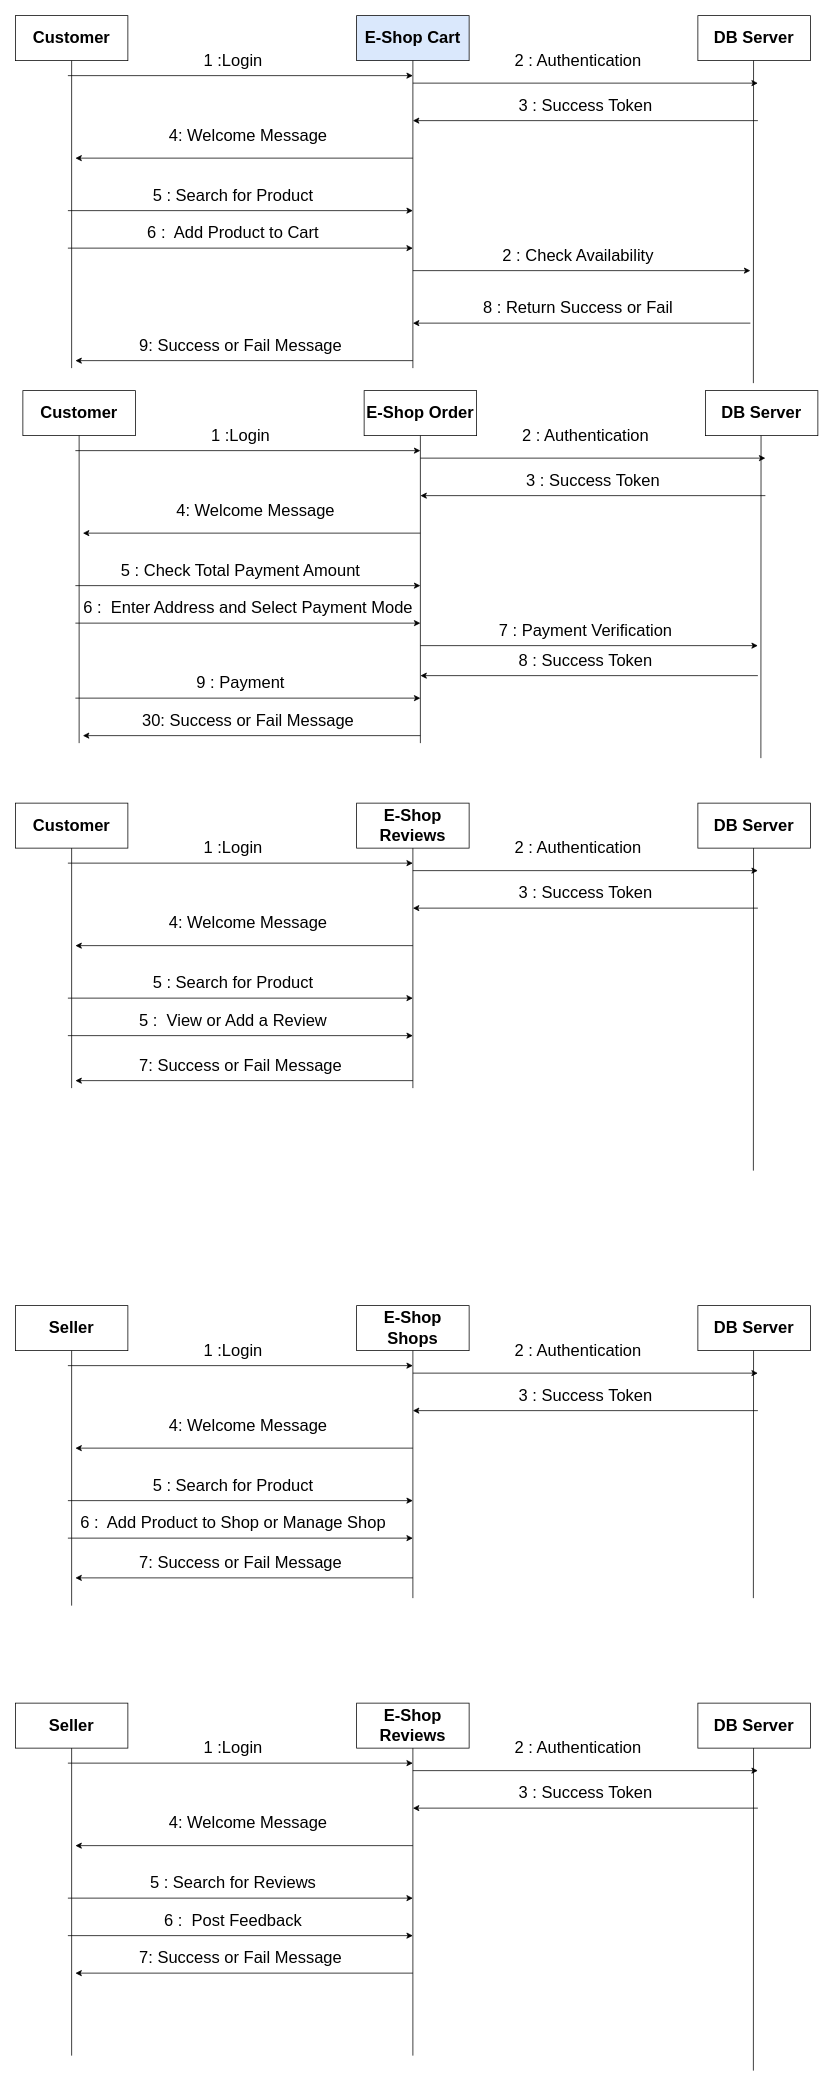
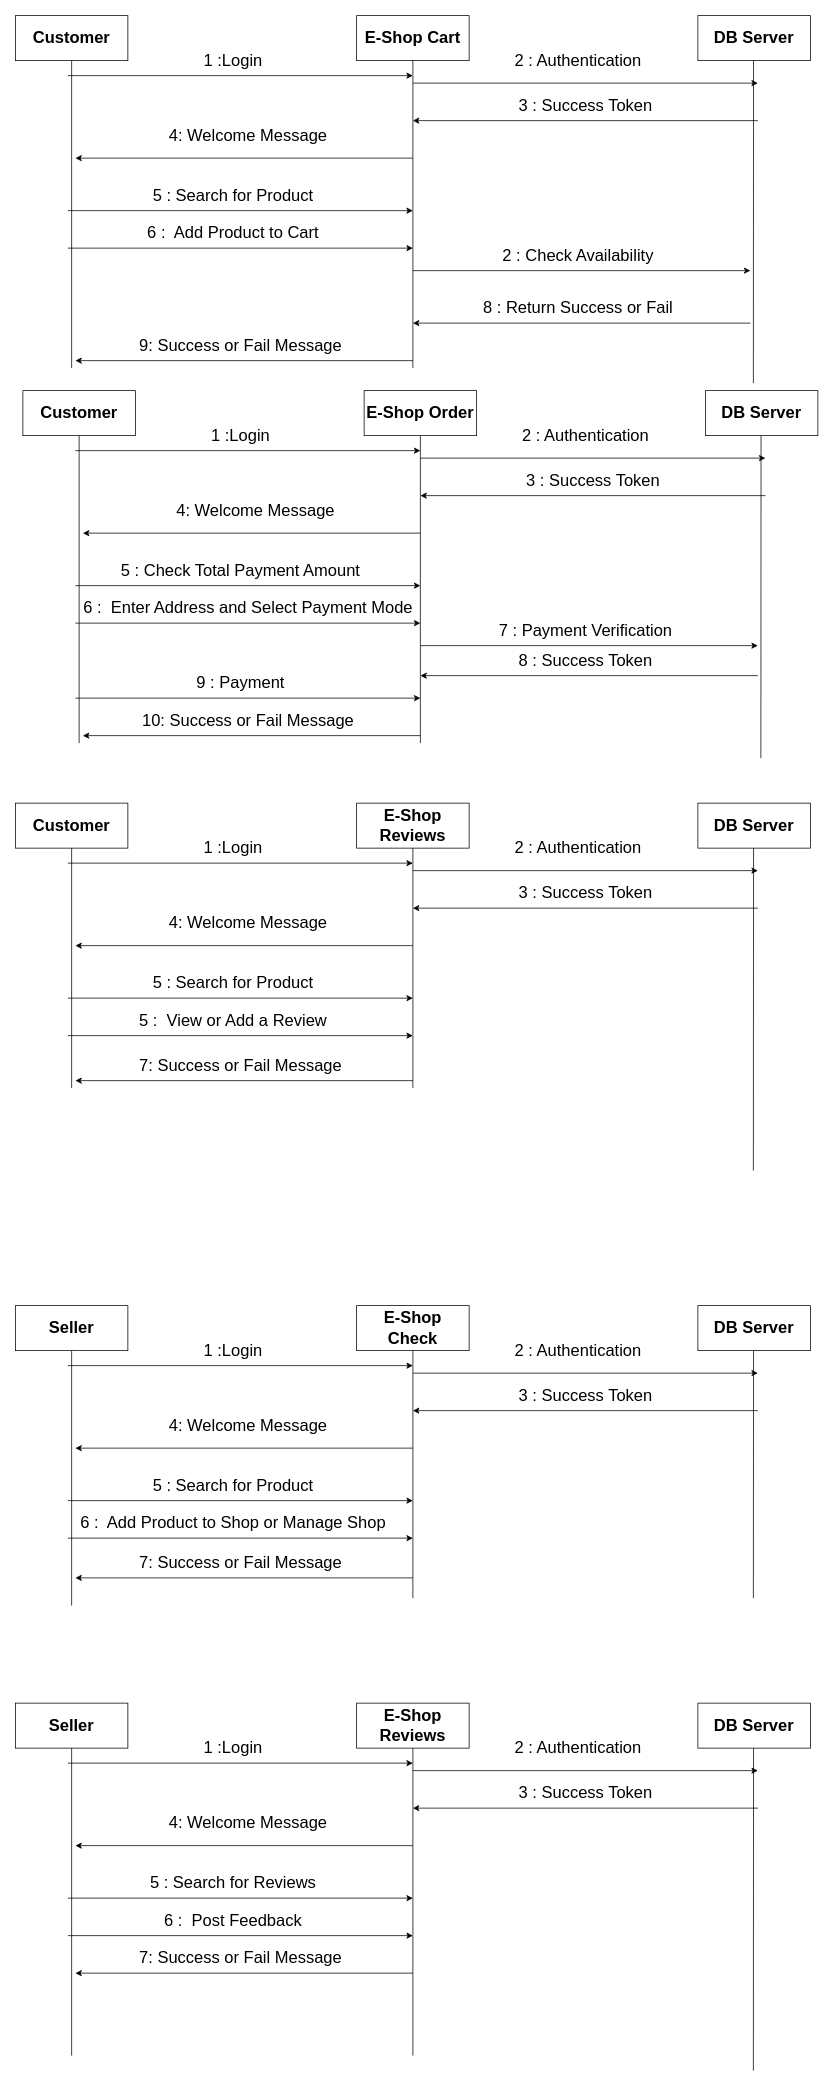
node "E-Shop Cart": fillcolor #dae8fc -> #ffffff
node "30: Success or Fail Message": label "30: Success or Fail Message" -> "10: Success or Fail Message"
node "E-Shop Shops": label "E-Shop Shops" -> "E-Shop Check"
